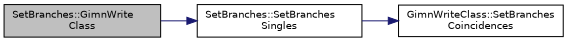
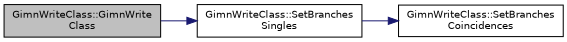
node "SetBranches::GimnWrite Class": label "SetBranches::GimnWrite Class" -> "GimnWriteClass::GimnWrite Class"
node "SetBranches::SetBranches Singles": label "SetBranches::SetBranches Singles" -> "GimnWriteClass::SetBranches Singles"
